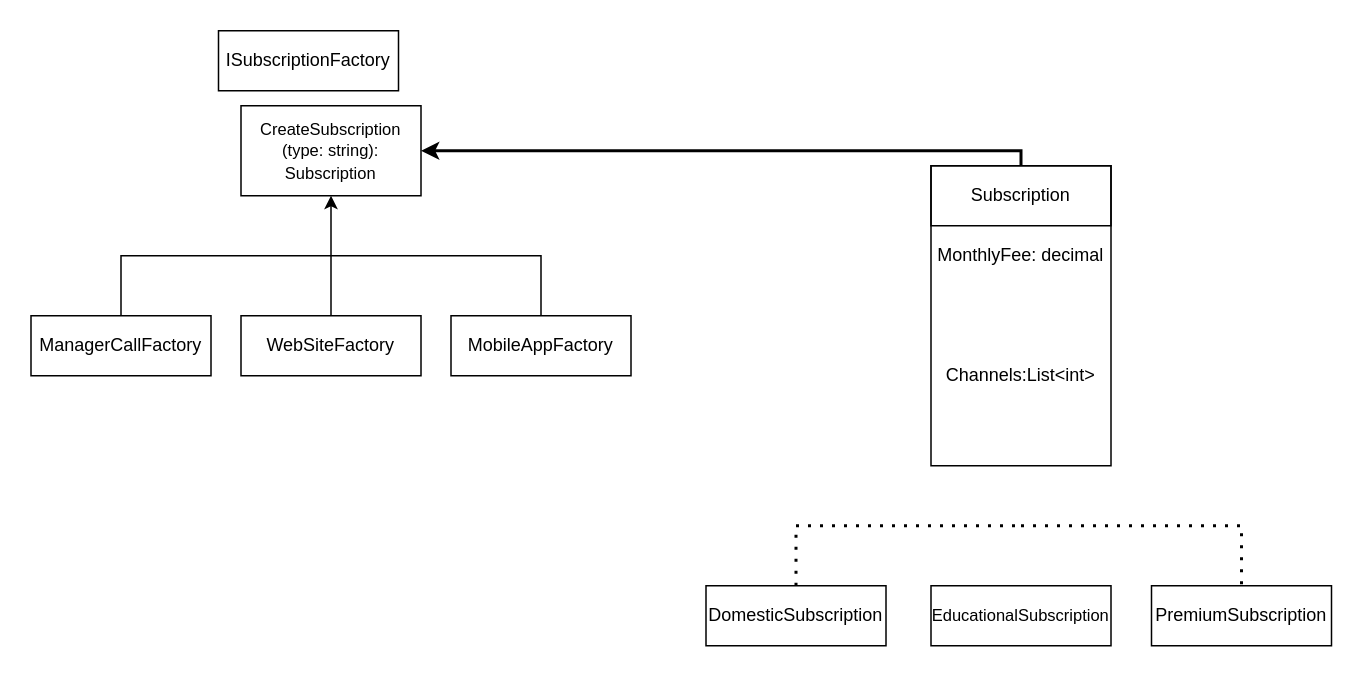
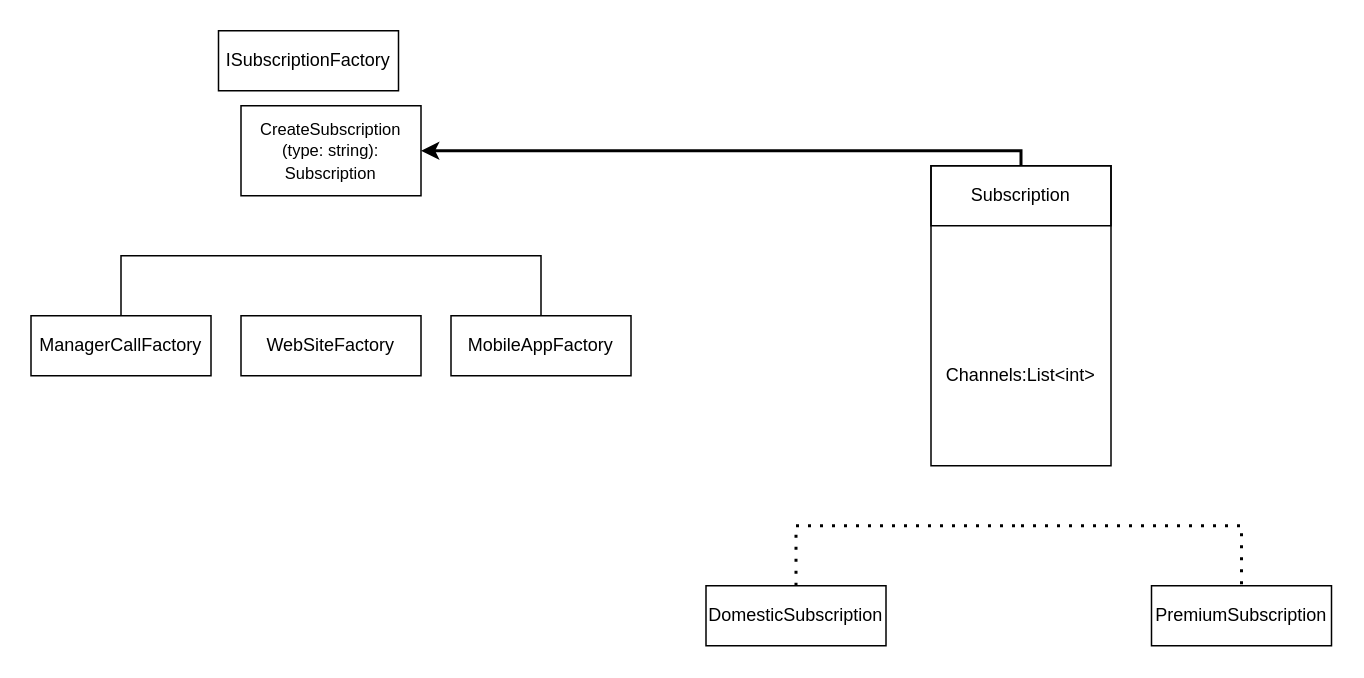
node "MonthlyFee: decimal": removed
edge "WebSiteFactory" -> "CreateSubscription (type: string): Subscription": removed
node "EducationalSubscription": removed
